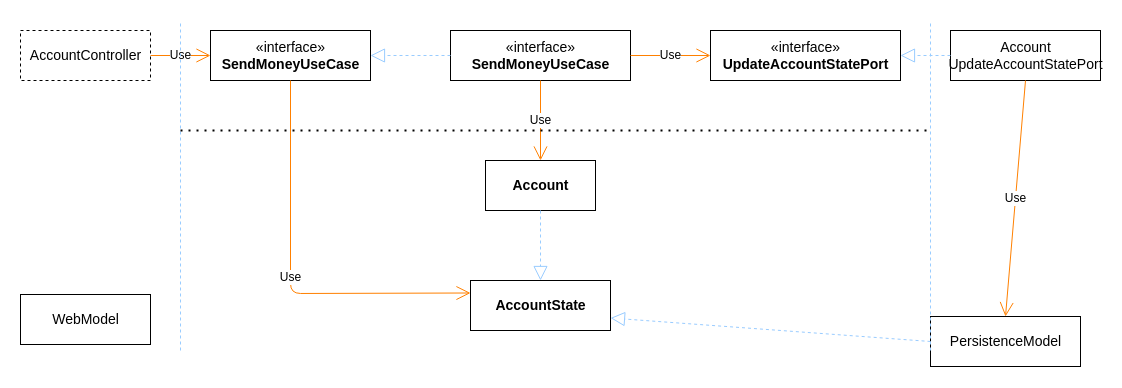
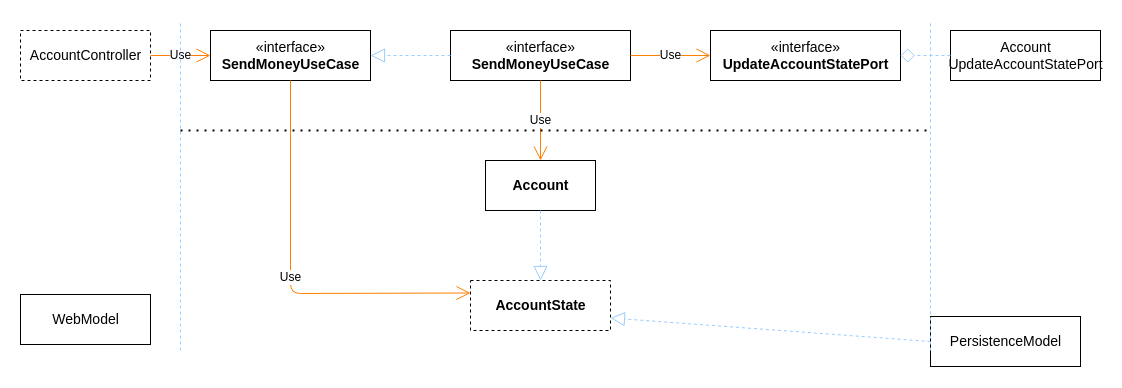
edge "Account UpdateAccountStatePort" -> "«interface»UpdateAccountStatePort": arrowhead block -> diamond
edge "Account UpdateAccountStatePort" -> "PersistenceModel": removed, label "Use"
node "AccountState": style solid -> dashed
